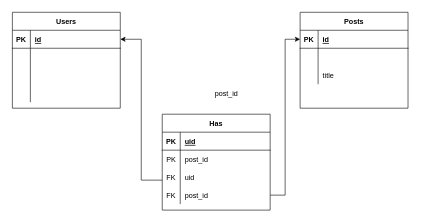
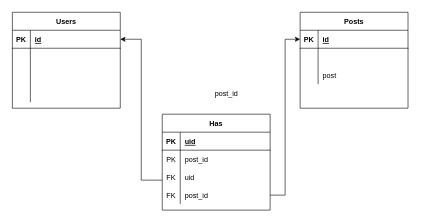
node "title": label "title" -> "post"
